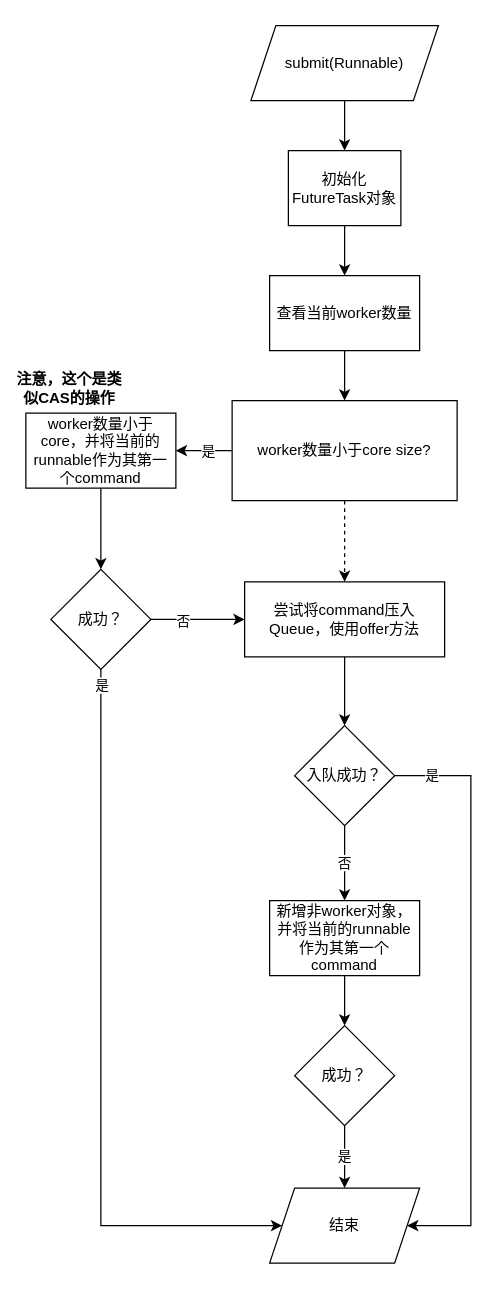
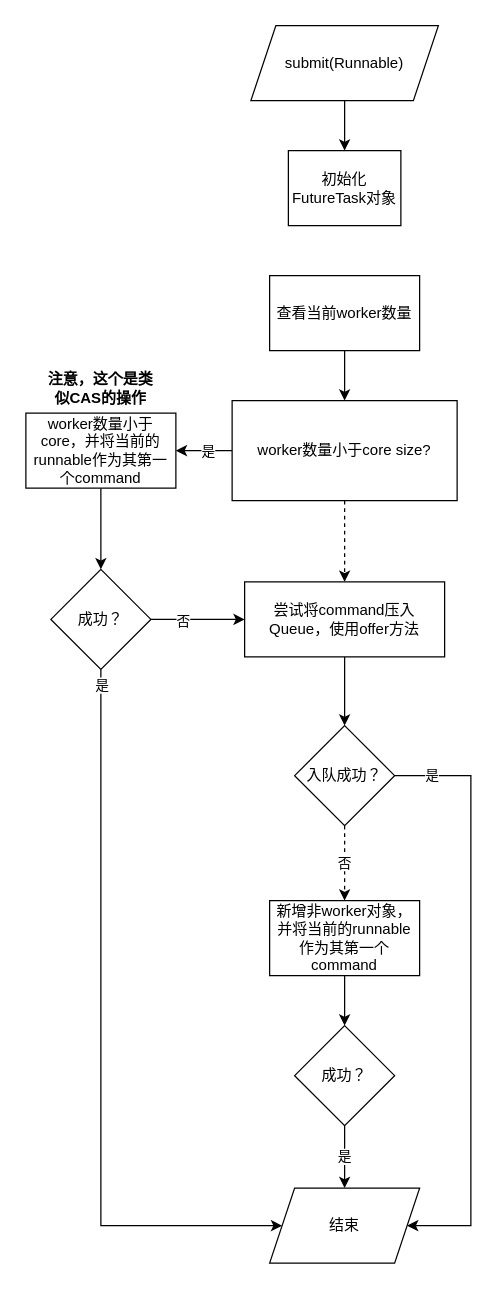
edge "初始化FutureTask对象" -> "查看当前worker数量": removed
node "注意，这个是类似CAS的操作": moved (69, 388) -> (101, 388)
edge "入队成功？" -> "新增非worker对象，并将当前的runnable作为其第一个command": style solid -> dashed
